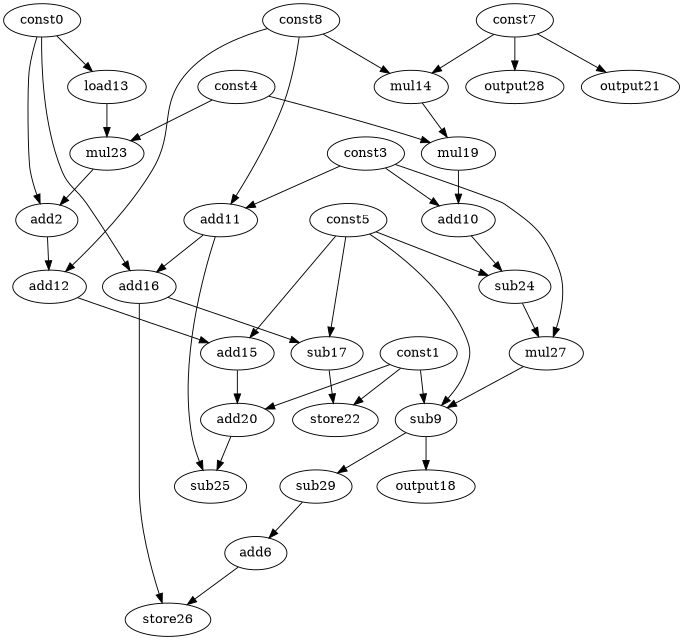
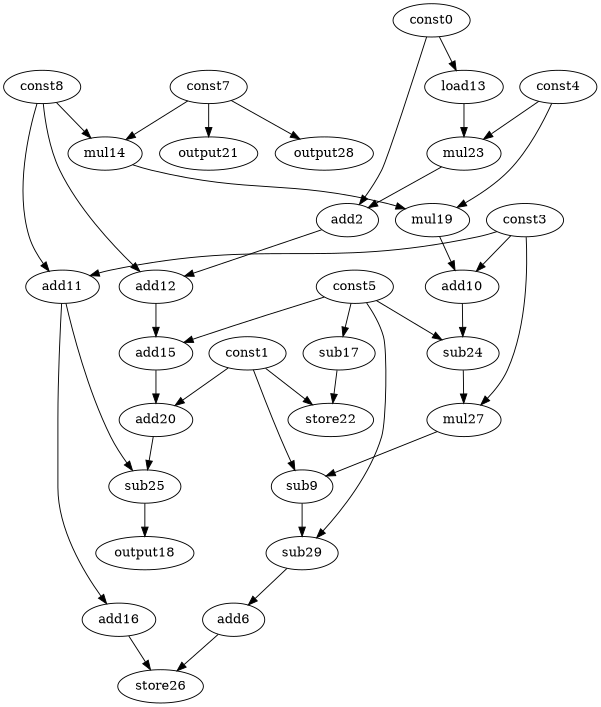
edge "const0" -> "add16": removed
edge "const5" -> "sub9": now "const5" -> "sub29"
edge "add16" -> "sub17": removed
edge "sub9" -> "output18": now "sub25" -> "output18"
